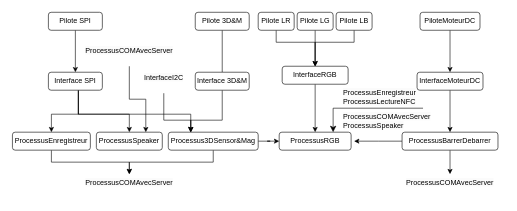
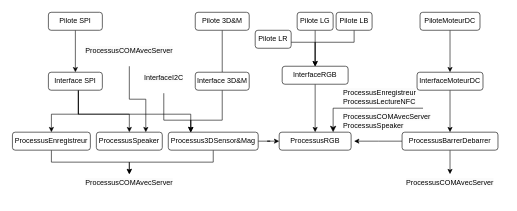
node "Pilote LR": moved (276, 21) -> (273, 39)
